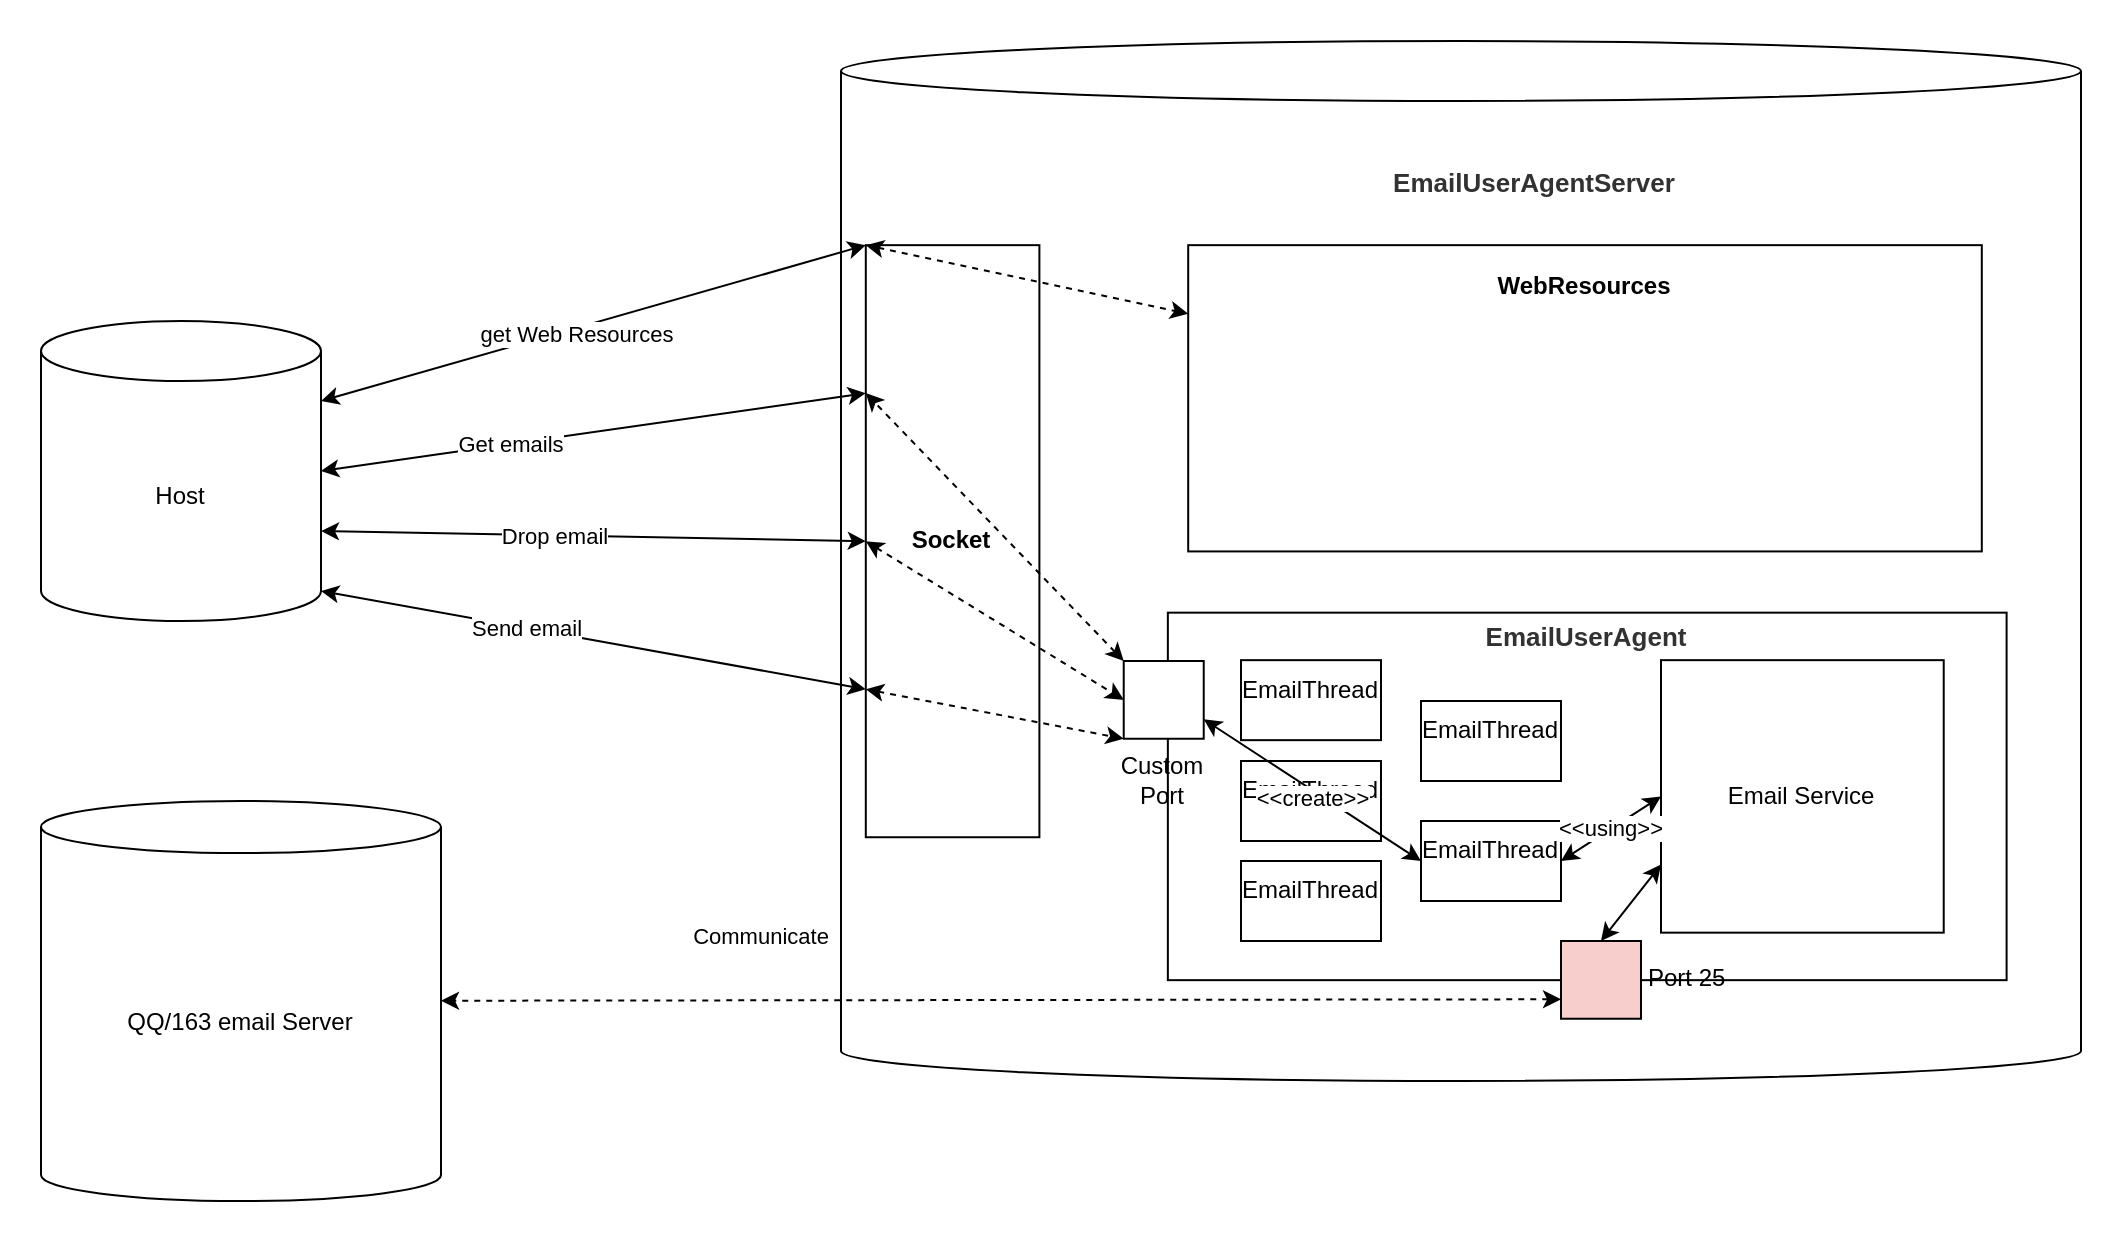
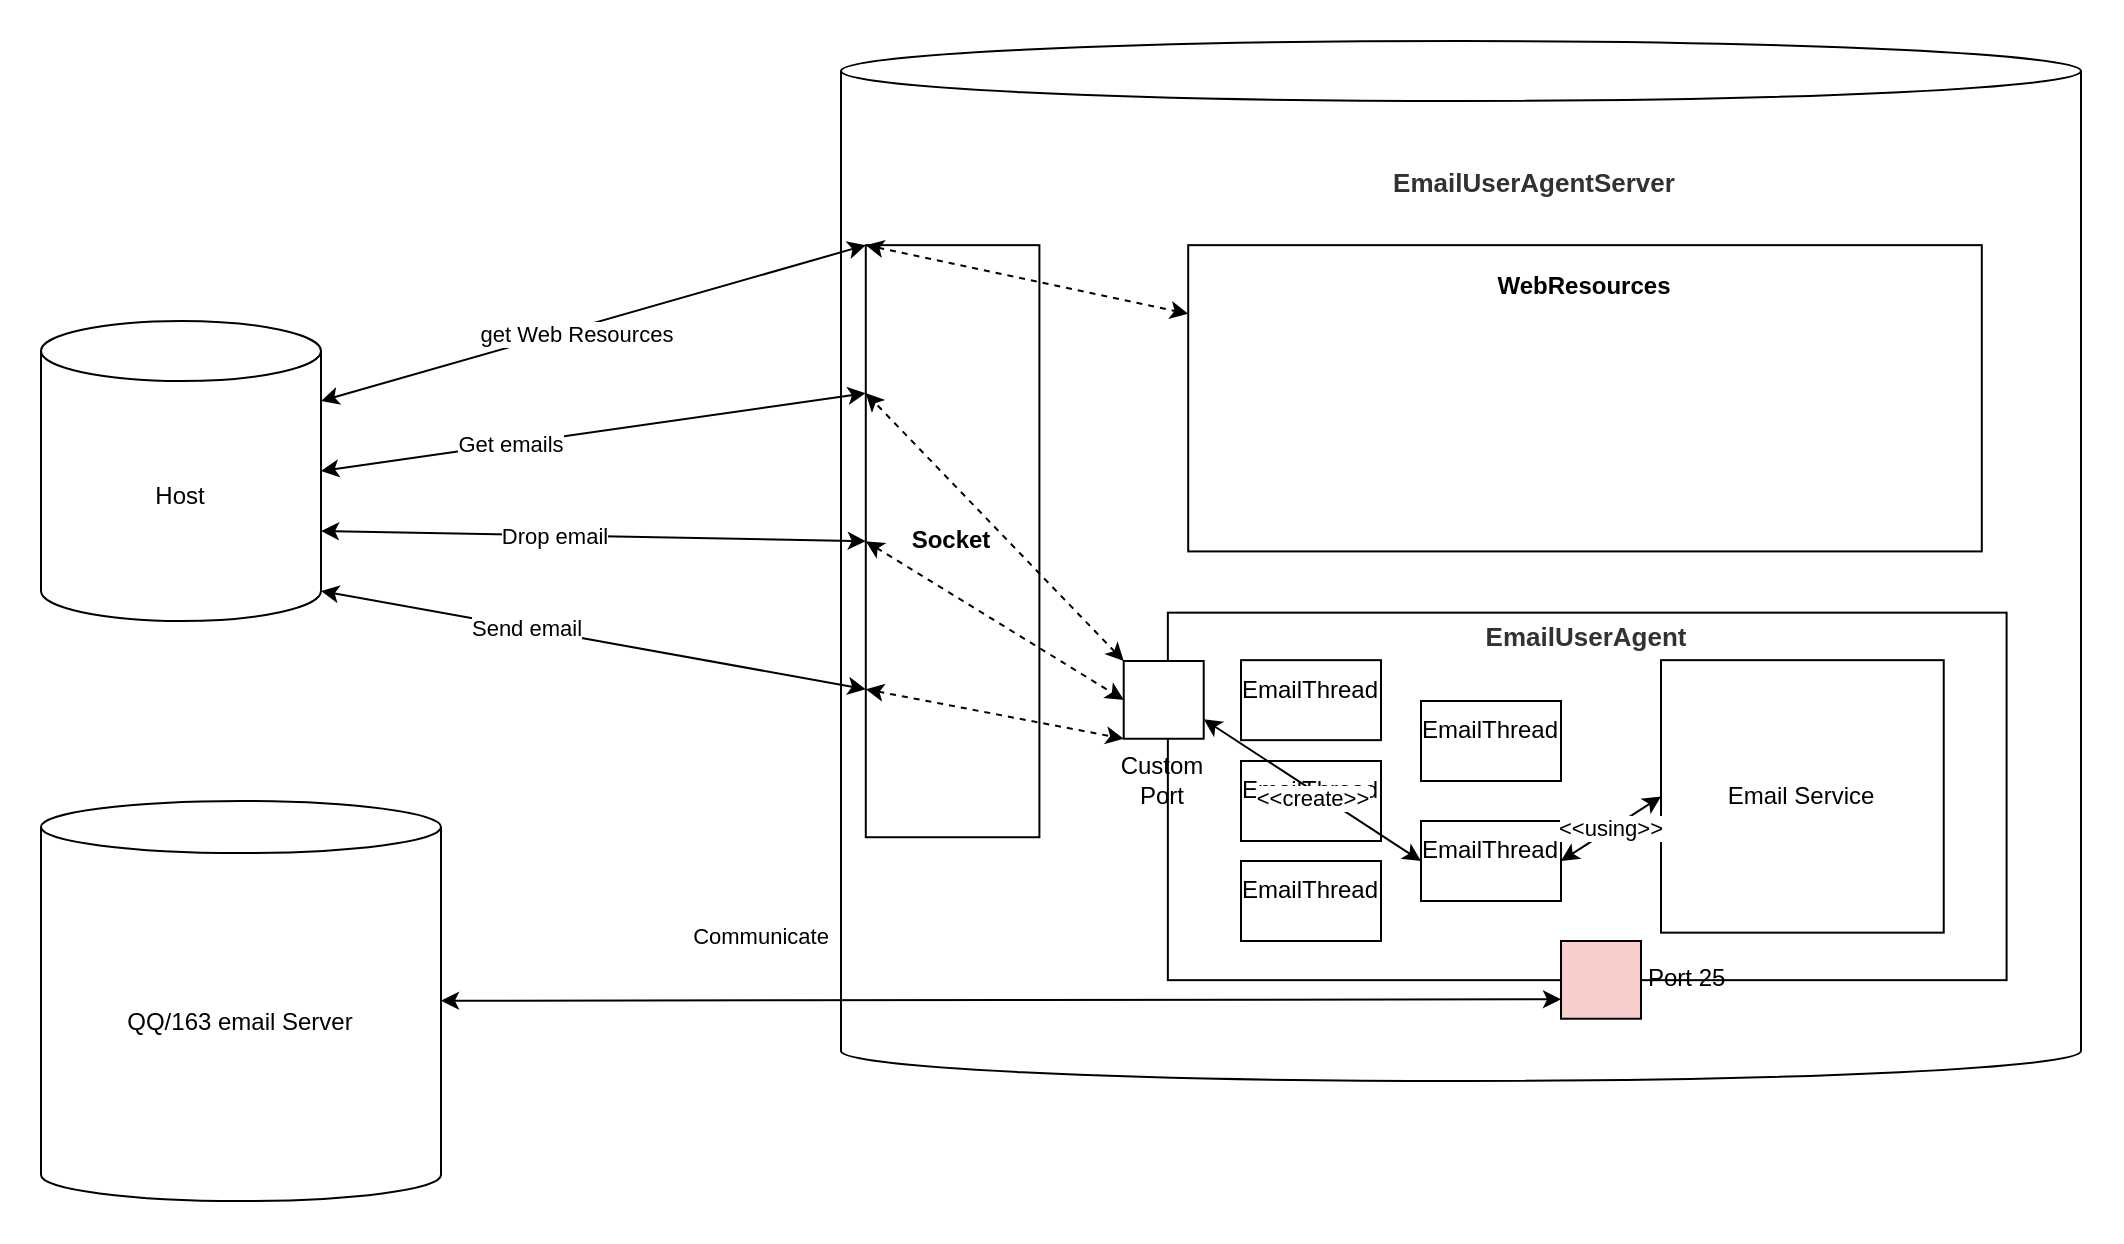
edge "Email Service" -- "Port 25": removed
edge "Port 25" -- "QQ/163 email Server": style dashed -> solid
